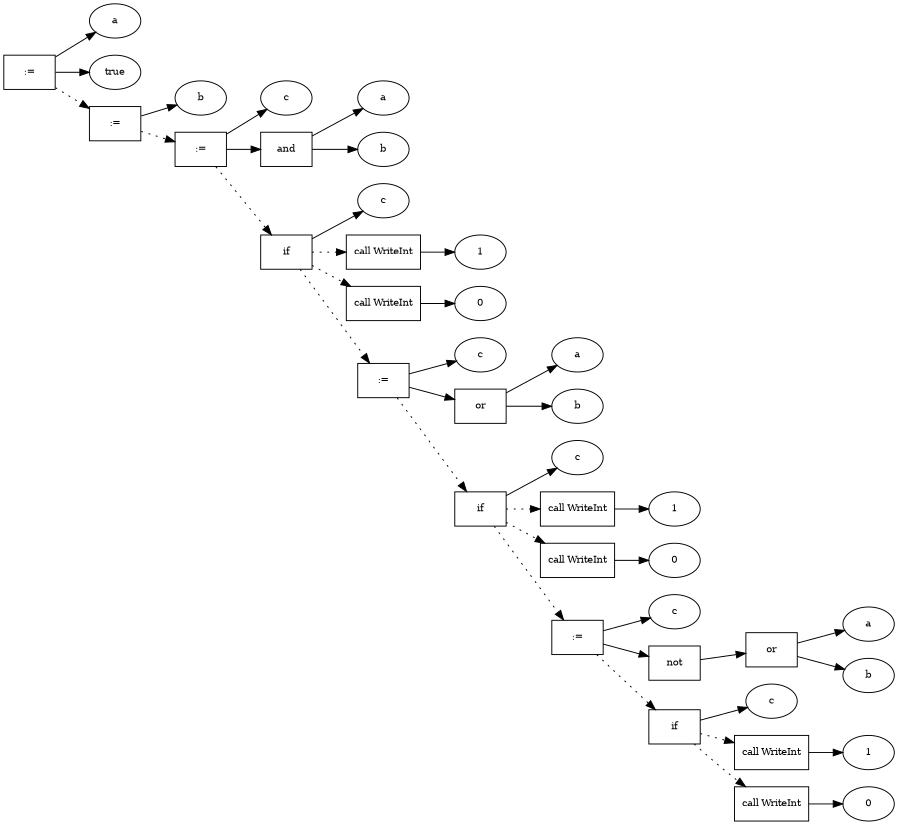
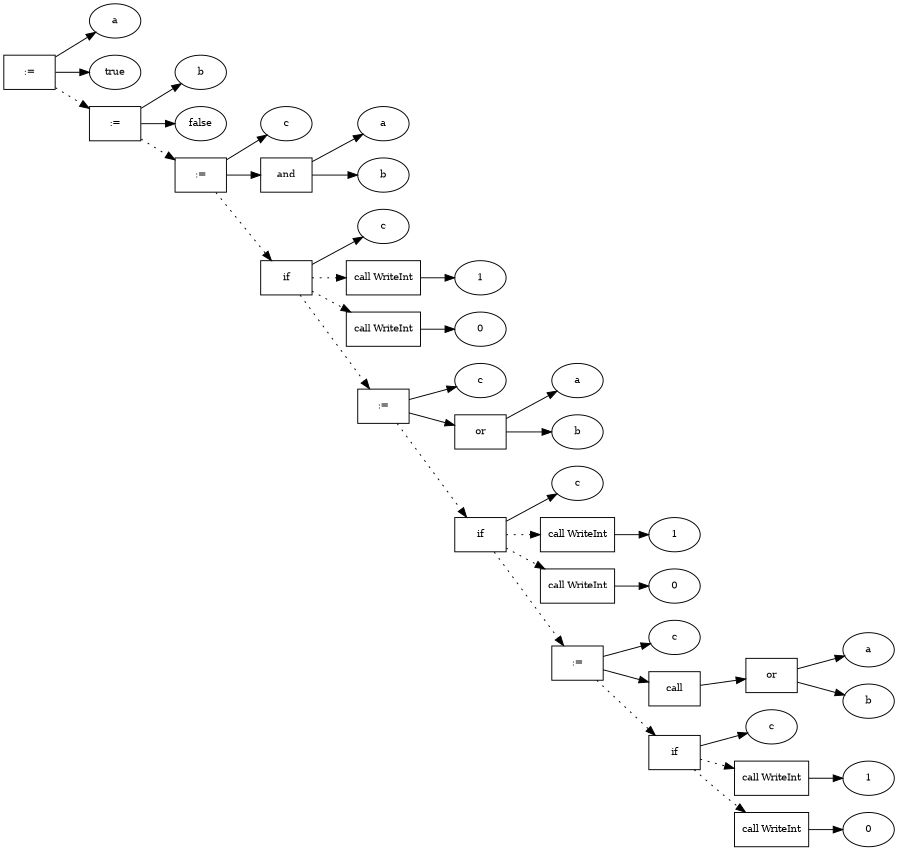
node "false": added
node "not": label "not" -> "call"
